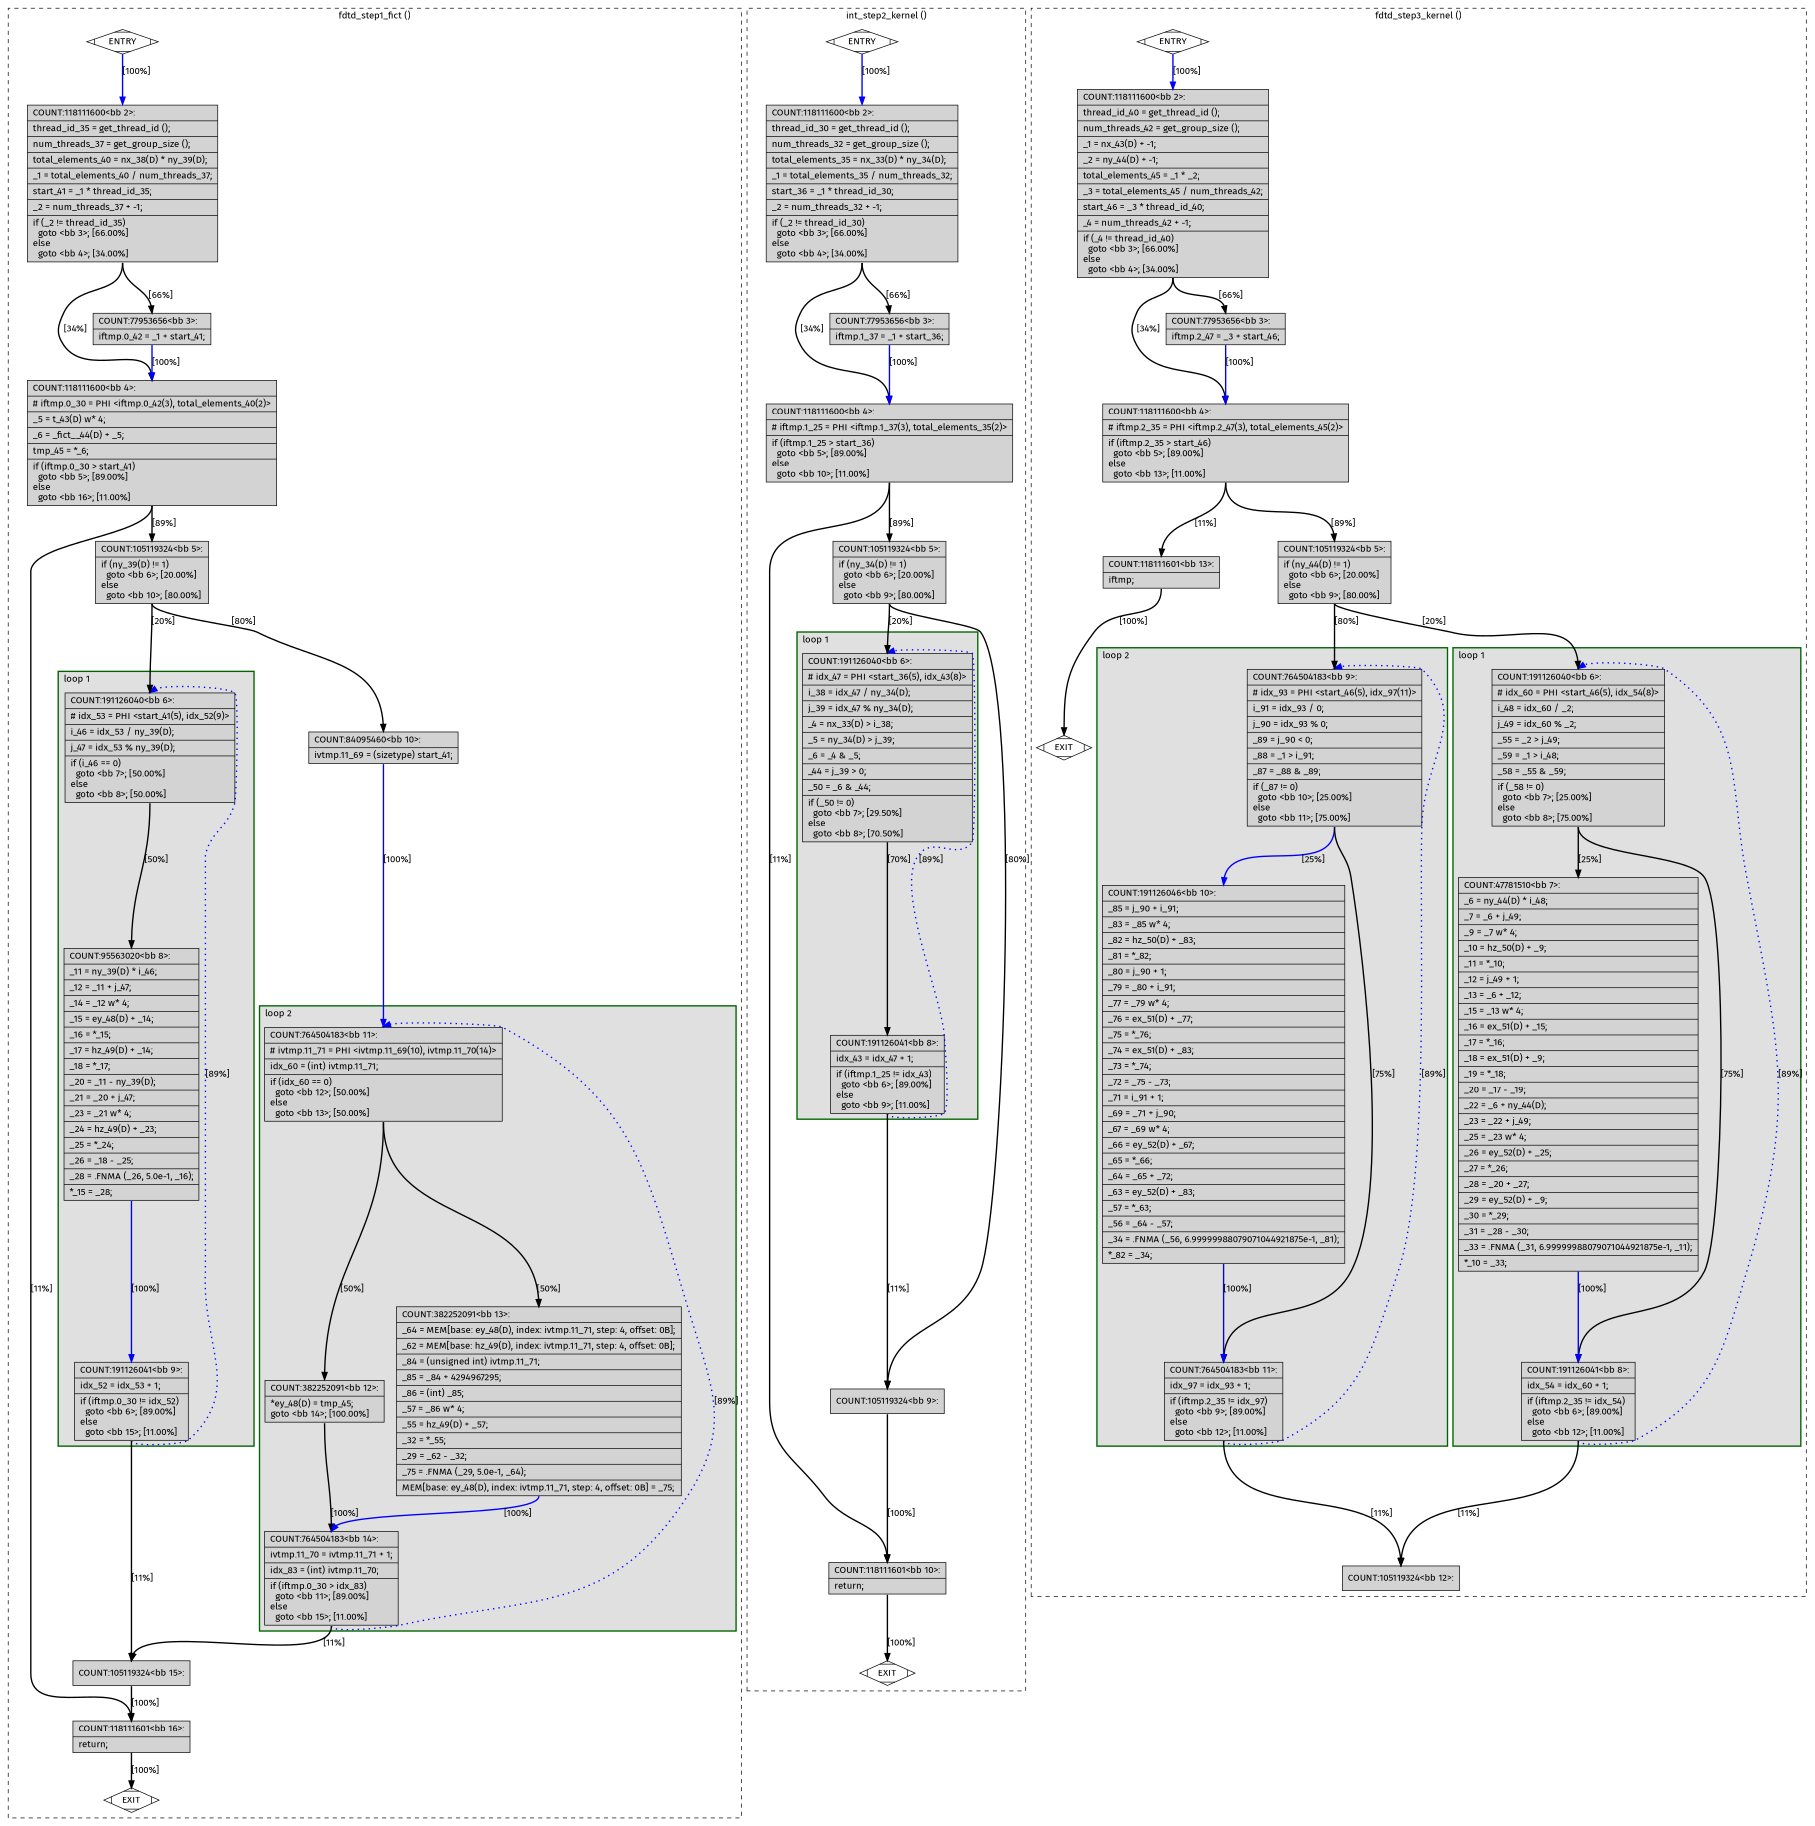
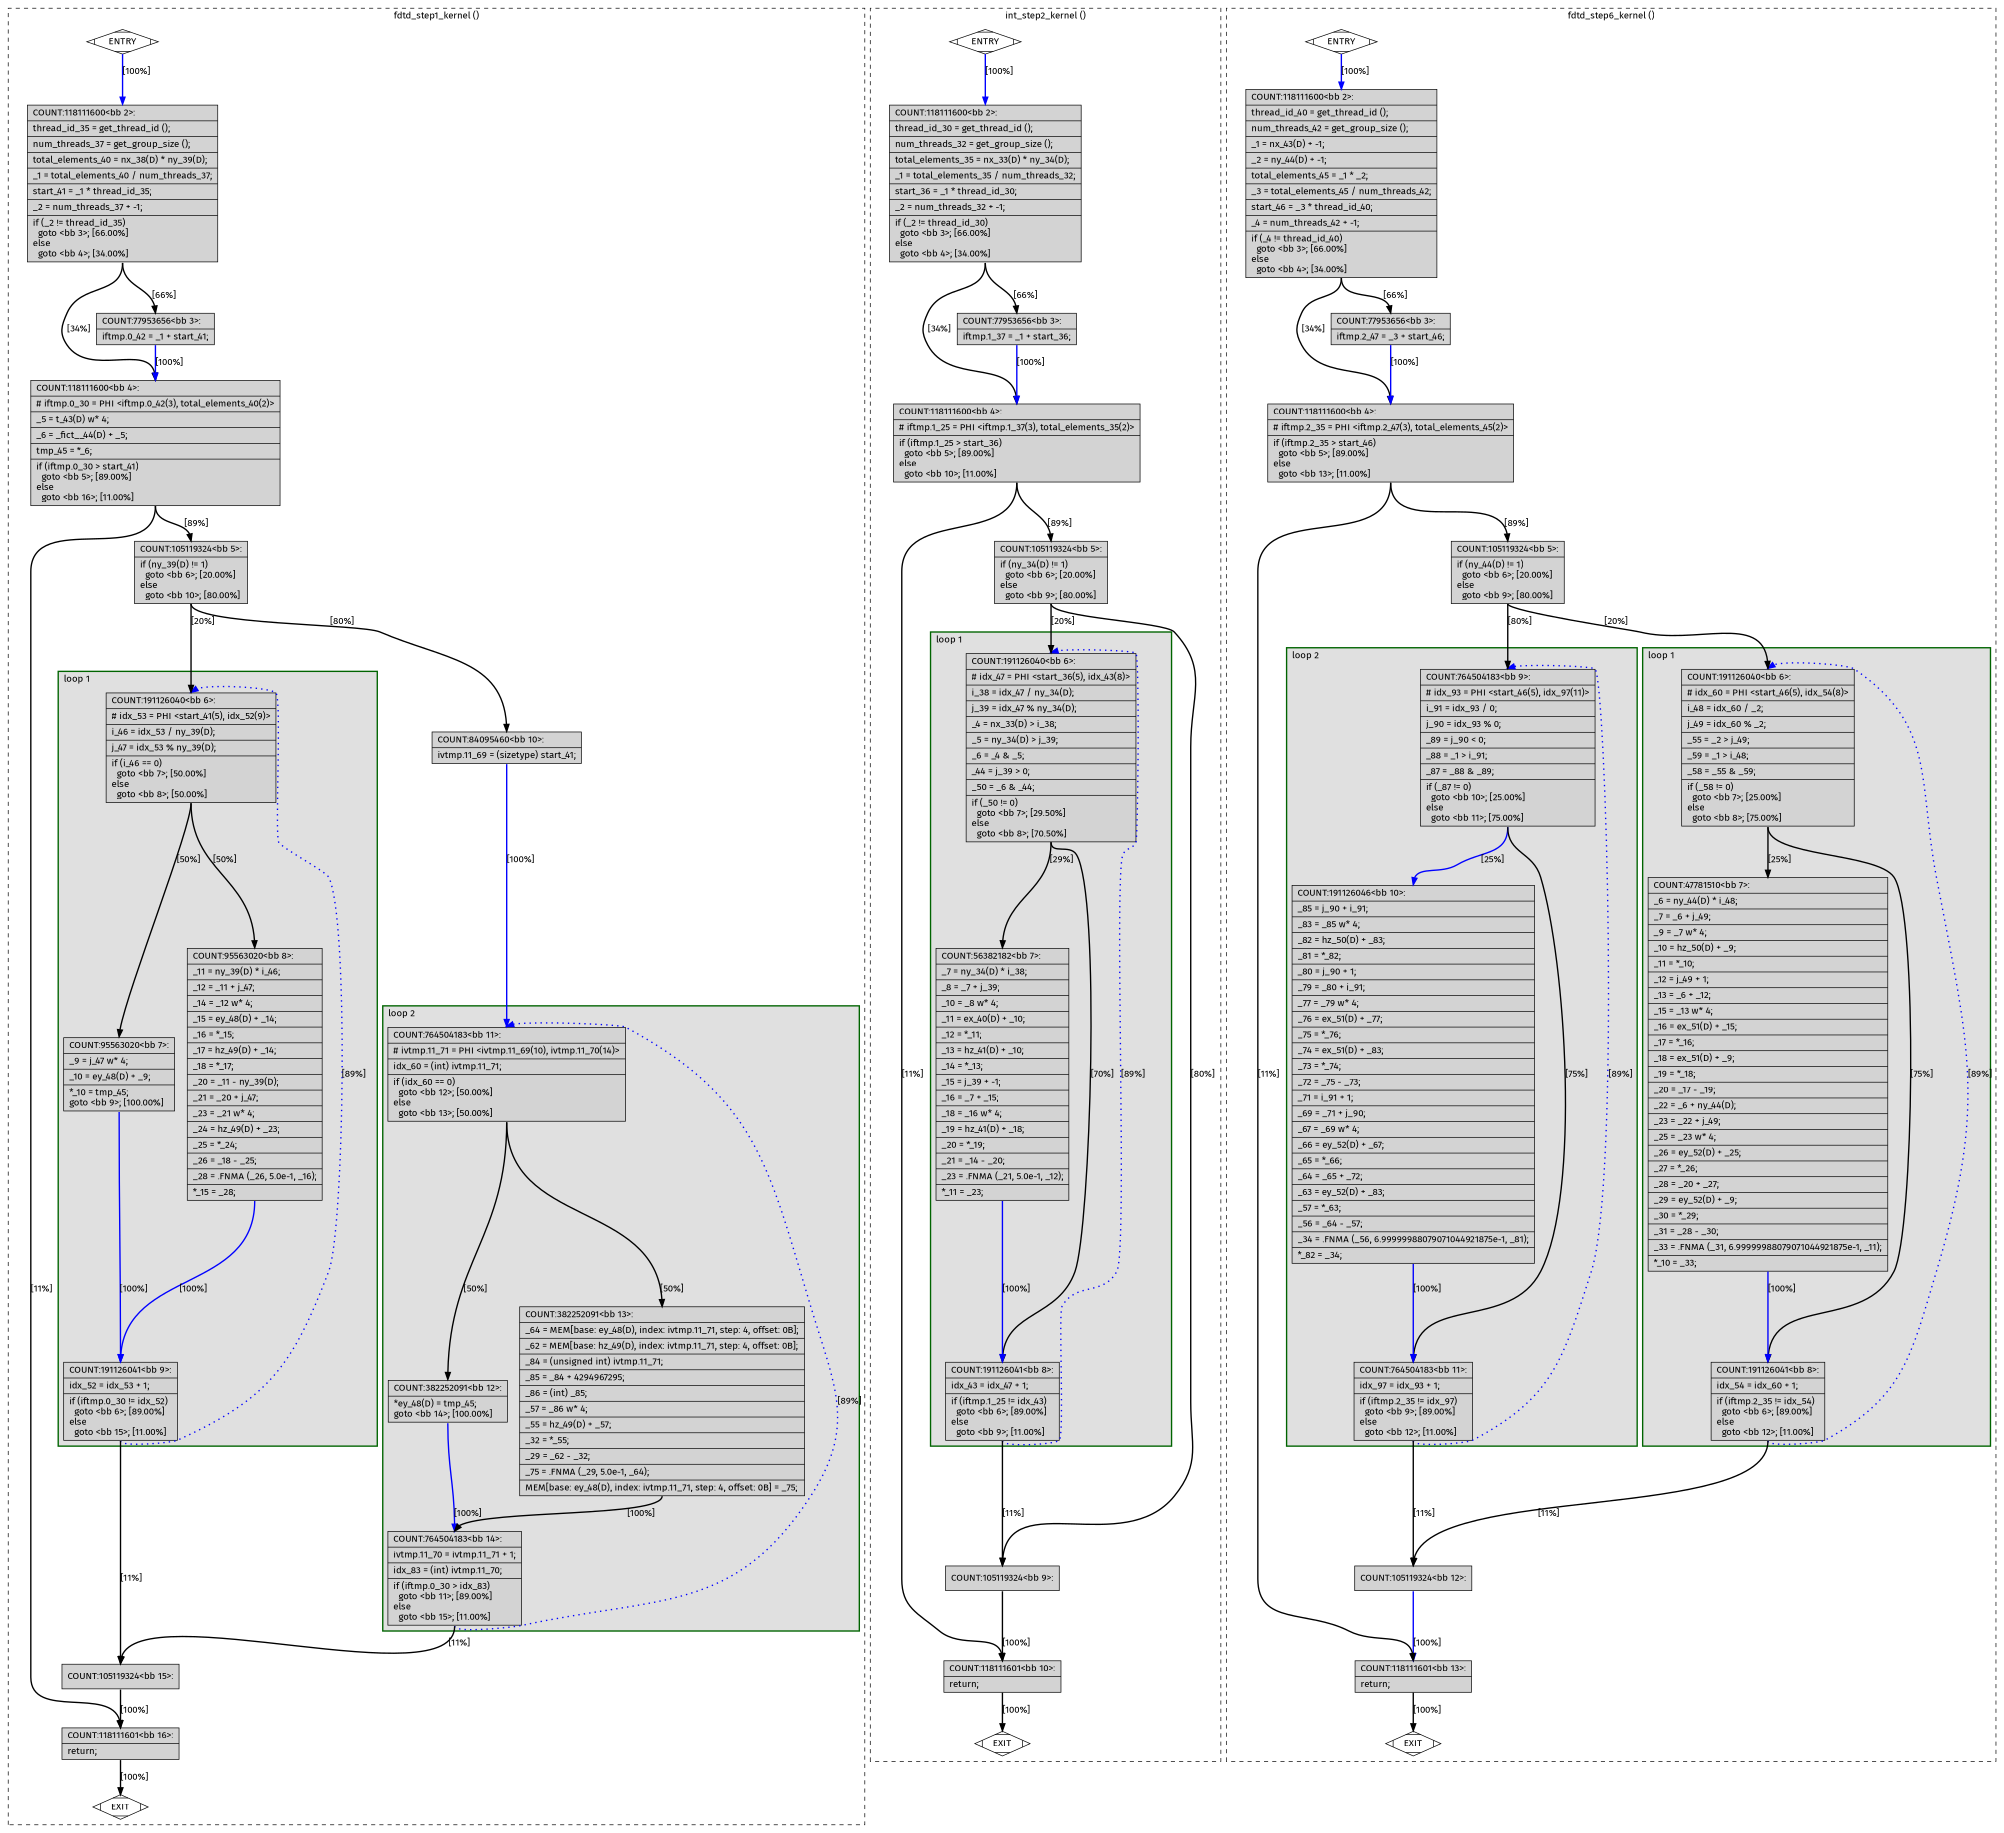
cluster "fdtd_step1_fict ()": label "fdtd_step1_fict ()" -> "fdtd_step1_kernel ()"
cluster "fdtd_step3_kernel ()": label "fdtd_step3_kernel ()" -> "fdtd_step6_kernel ()"
node "COUNT:118111601<bb 13>:": text "iftmp;" -> "return;"
node "COUNT:95563020<bb 7>:": added
node "COUNT:56382182<bb 7>:": added
edge "COUNT:382252091<bb 12>:" -> "COUNT:764504183<bb 14>:": color black -> blue
edge "COUNT:382252091<bb 13>:" -> "COUNT:764504183<bb 14>:": color blue -> black
edge "COUNT:105119324<bb 12>:" -> "COUNT:118111601<bb 13>:": added, label "[100%]"
